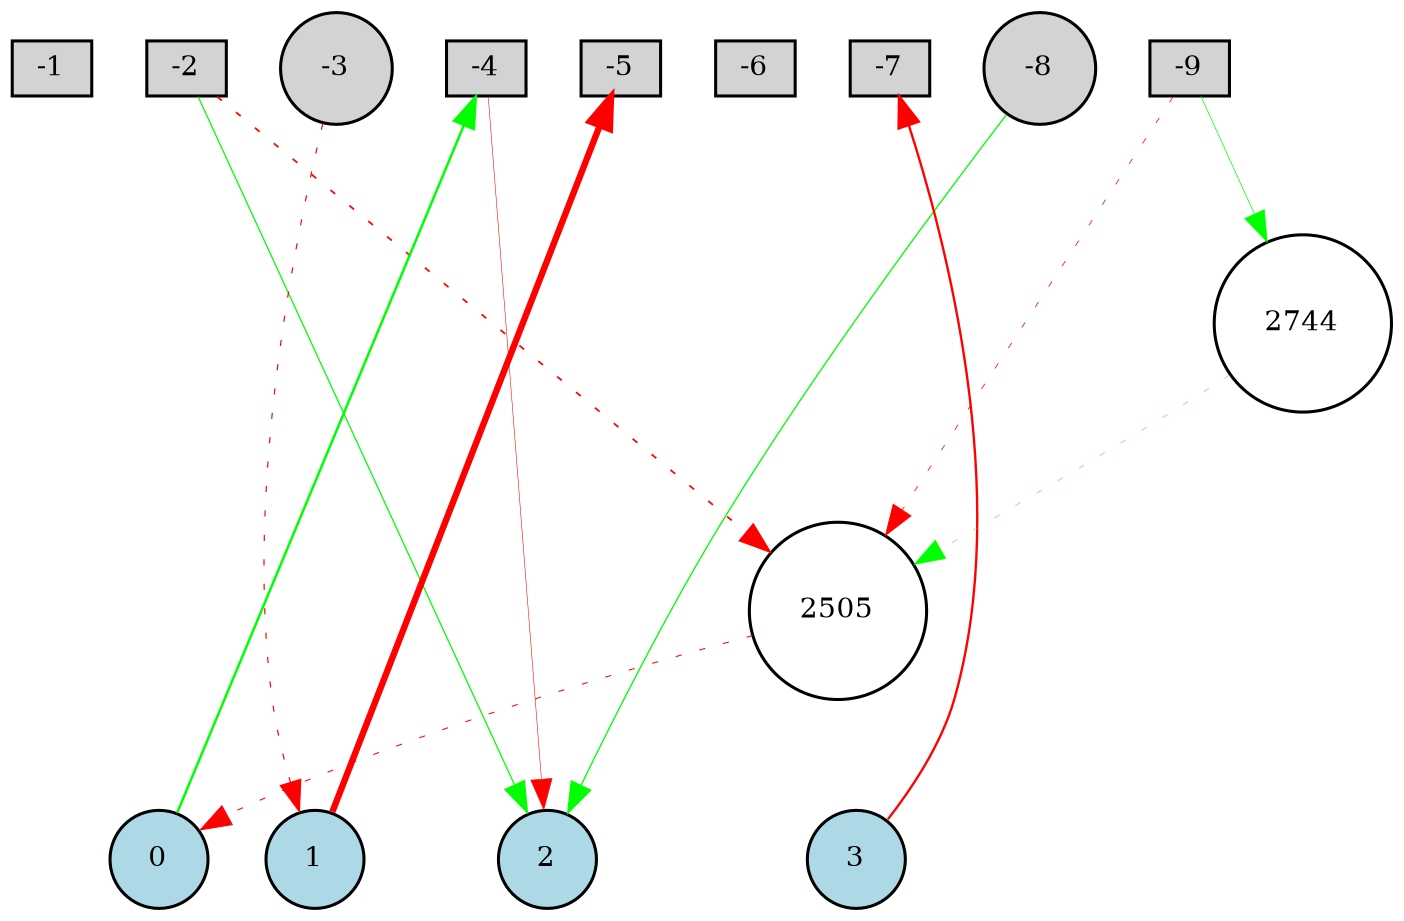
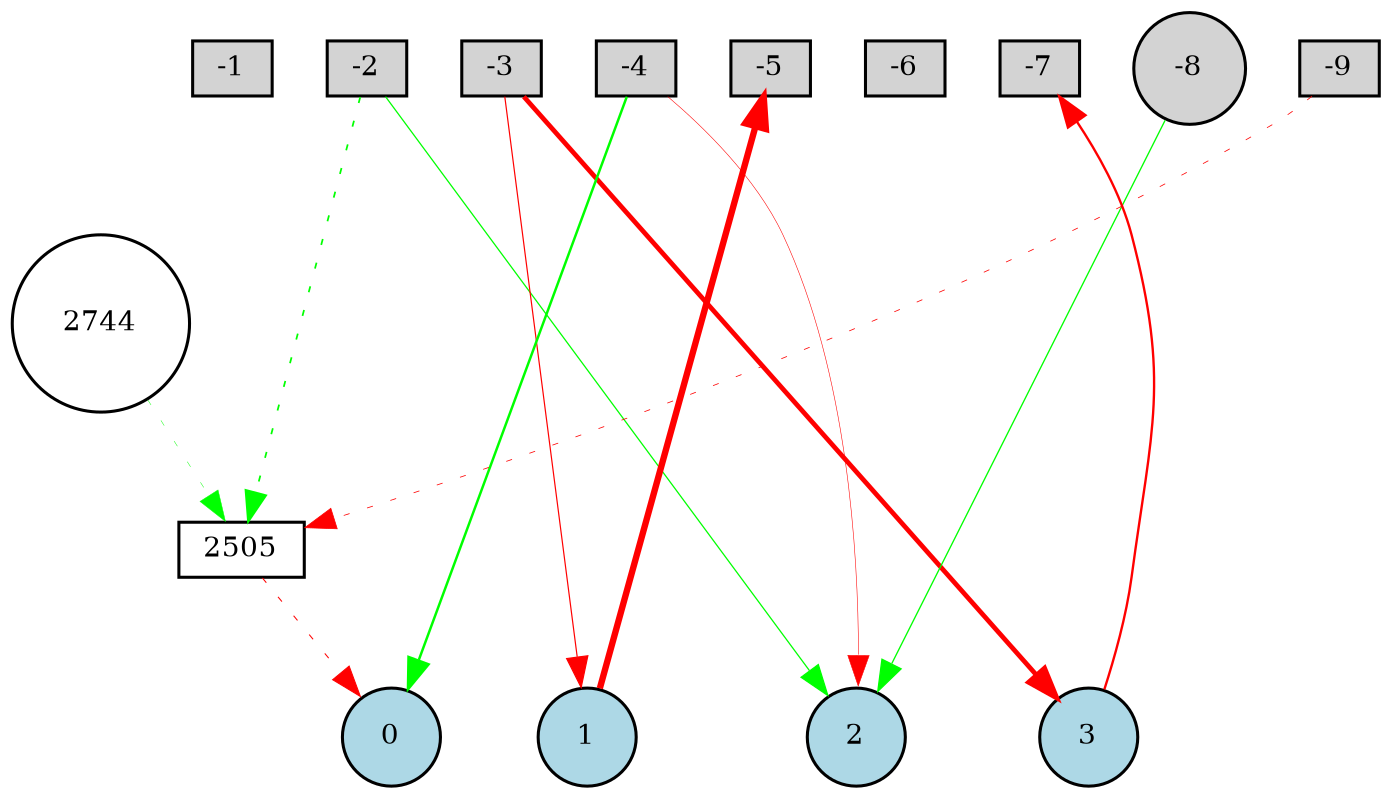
node "-3": shape circle -> box
edge "-9" -> "2744": removed
edge "-2" -> "2505": color red -> green
edge "-3" -> "3": added
edge "-3" -> "1": style dotted -> solid
edge "0" -> "-4": reversed
node "2505": shape circle -> box
